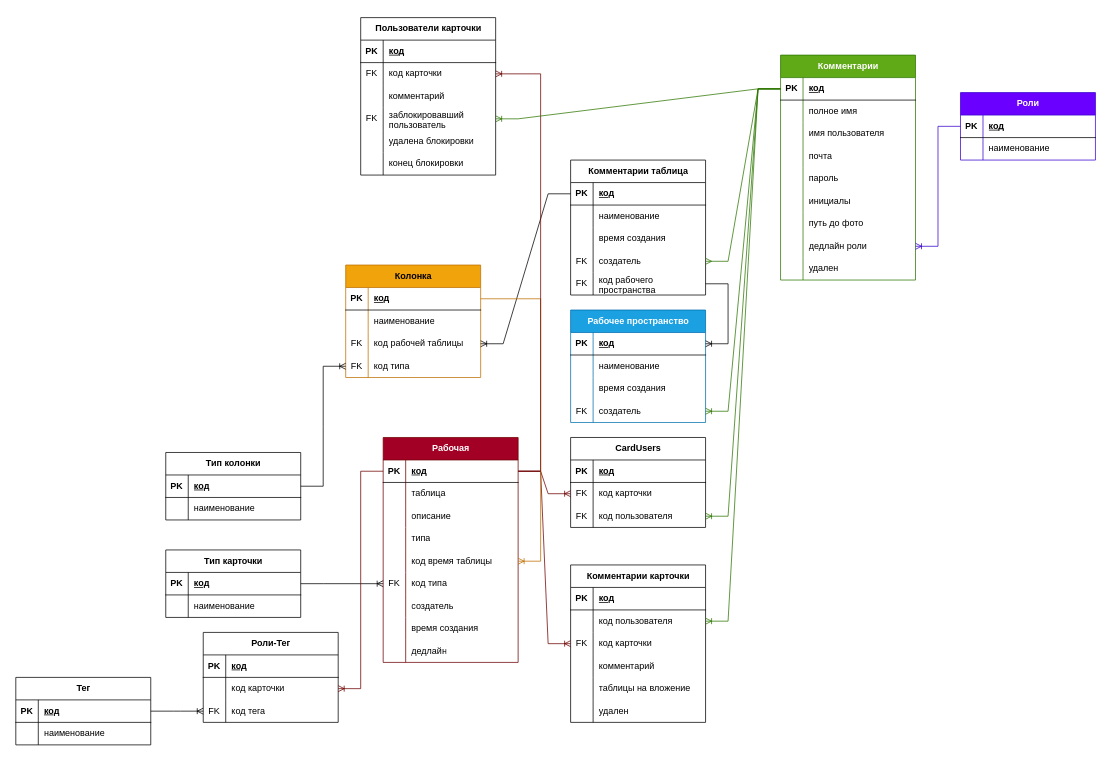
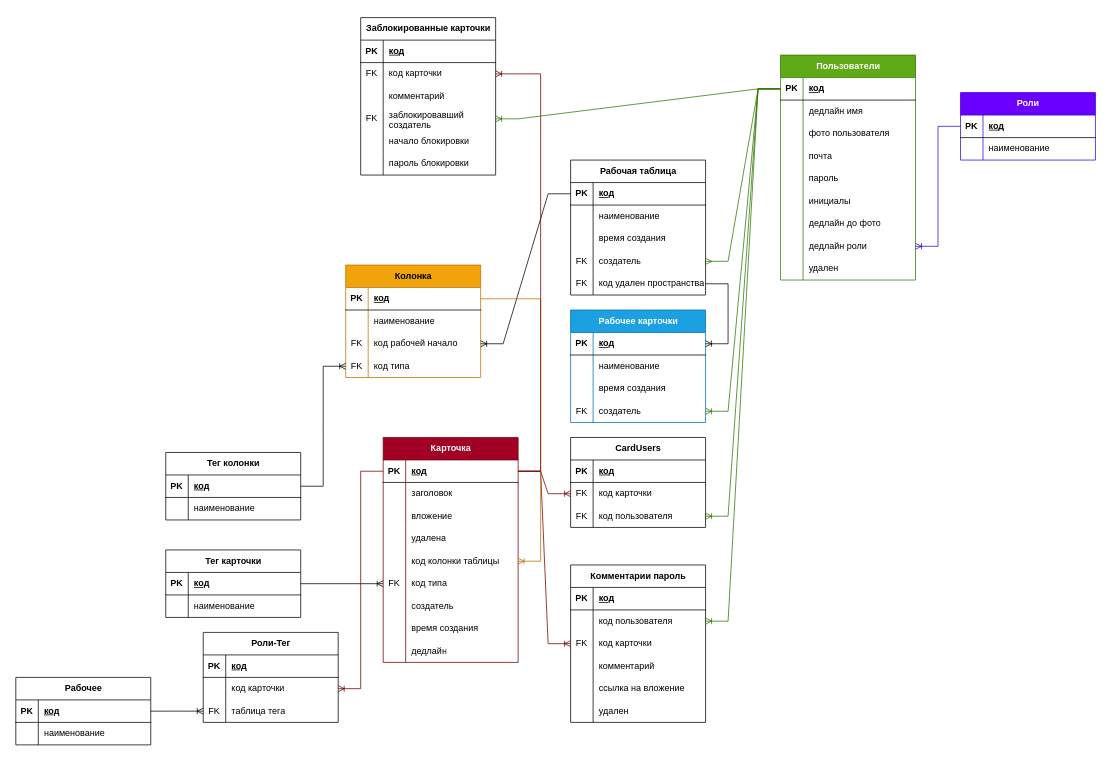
node "Пользователи карточки": label "Пользователи карточки" -> "Заблокированные карточки"
node "Комментарии": label "Комментарии" -> "Пользователи"
node "полное имя": label "полное имя" -> "дедлайн имя"
node "заблокировавший пользователь": label "заблокировавший пользователь" -> "заблокировавший создатель"
node "имя пользователя": label "имя пользователя" -> "фото пользователя"
node "удалена блокировки": label "удалена блокировки" -> "начало блокировки"
node "конец блокировки": label "конец блокировки" -> "пароль блокировки"
node "Комментарии таблица": label "Комментарии таблица" -> "Рабочая таблица"
node "путь до фото": label "путь до фото" -> "дедлайн до фото"
node "код рабочего пространства": label "код рабочего пространства" -> "код удален пространства"
node "Рабочее пространство": label "Рабочее пространство" -> "Рабочее карточки"
node "код рабочей таблицы": label "код рабочей таблицы" -> "код рабочей начало"
node "Рабочая": label "Рабочая" -> "Карточка"
node "Тип колонки": label "Тип колонки" -> "Тег колонки"
node "таблица": label "таблица" -> "заголовок"
node "описание": label "описание" -> "вложение"
node "типа": label "типа" -> "удалена"
node "Тип карточки": label "Тип карточки" -> "Тег карточки"
node "код время таблицы": label "код время таблицы" -> "код колонки таблицы"
node "Комментарии карточки": label "Комментарии карточки" -> "Комментарии пароль"
node "Тег": label "Тег" -> "Рабочее"
node "таблицы на вложение": label "таблицы на вложение" -> "ссылка на вложение"
node "код тега": label "код тега" -> "таблица тега"
